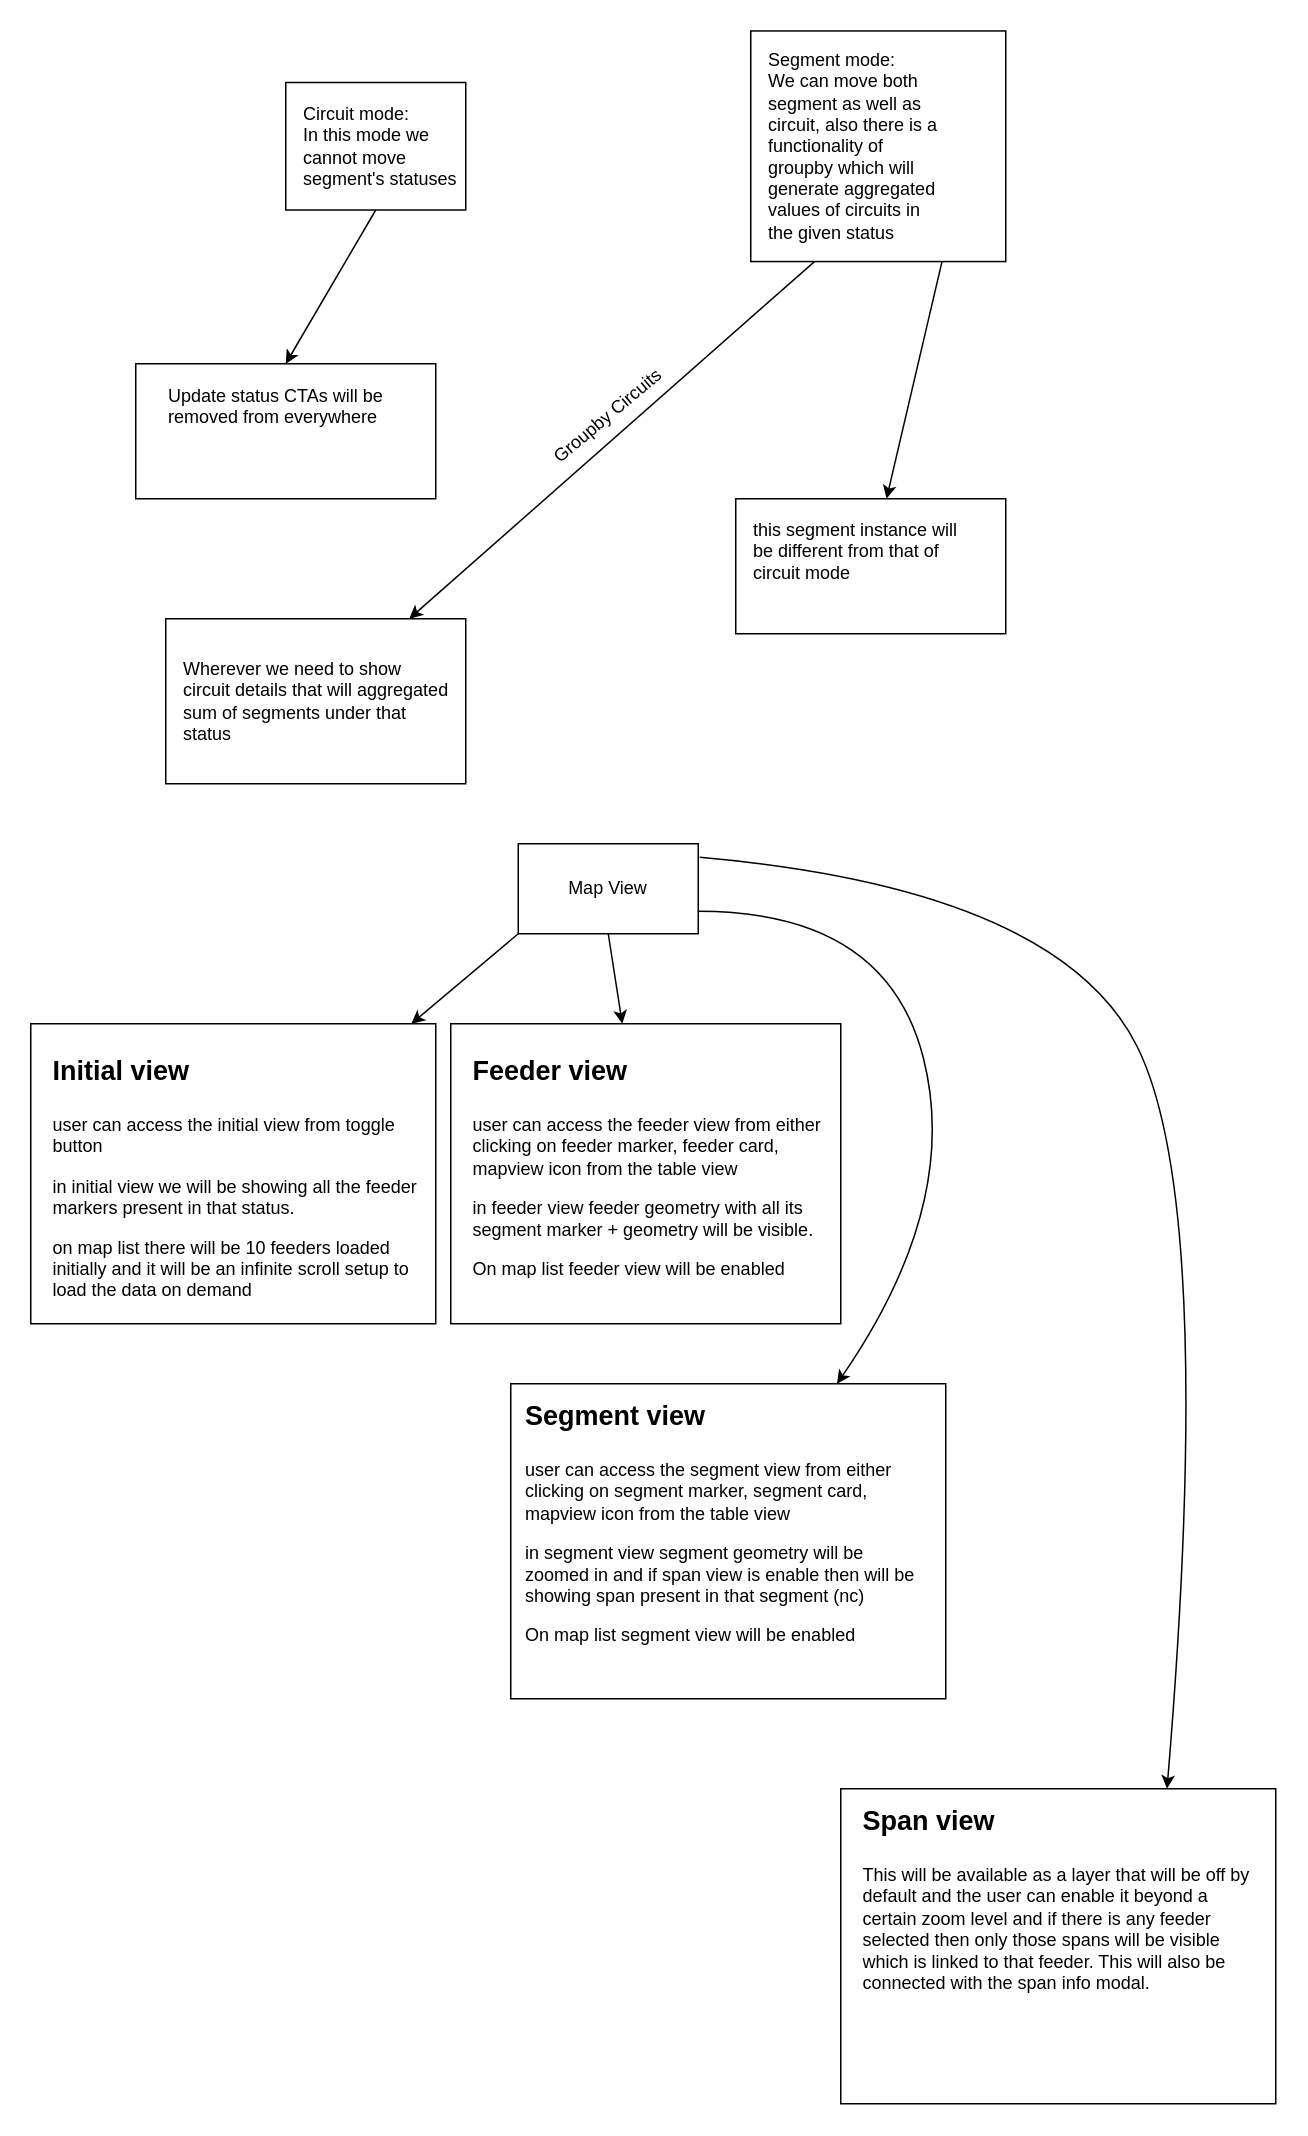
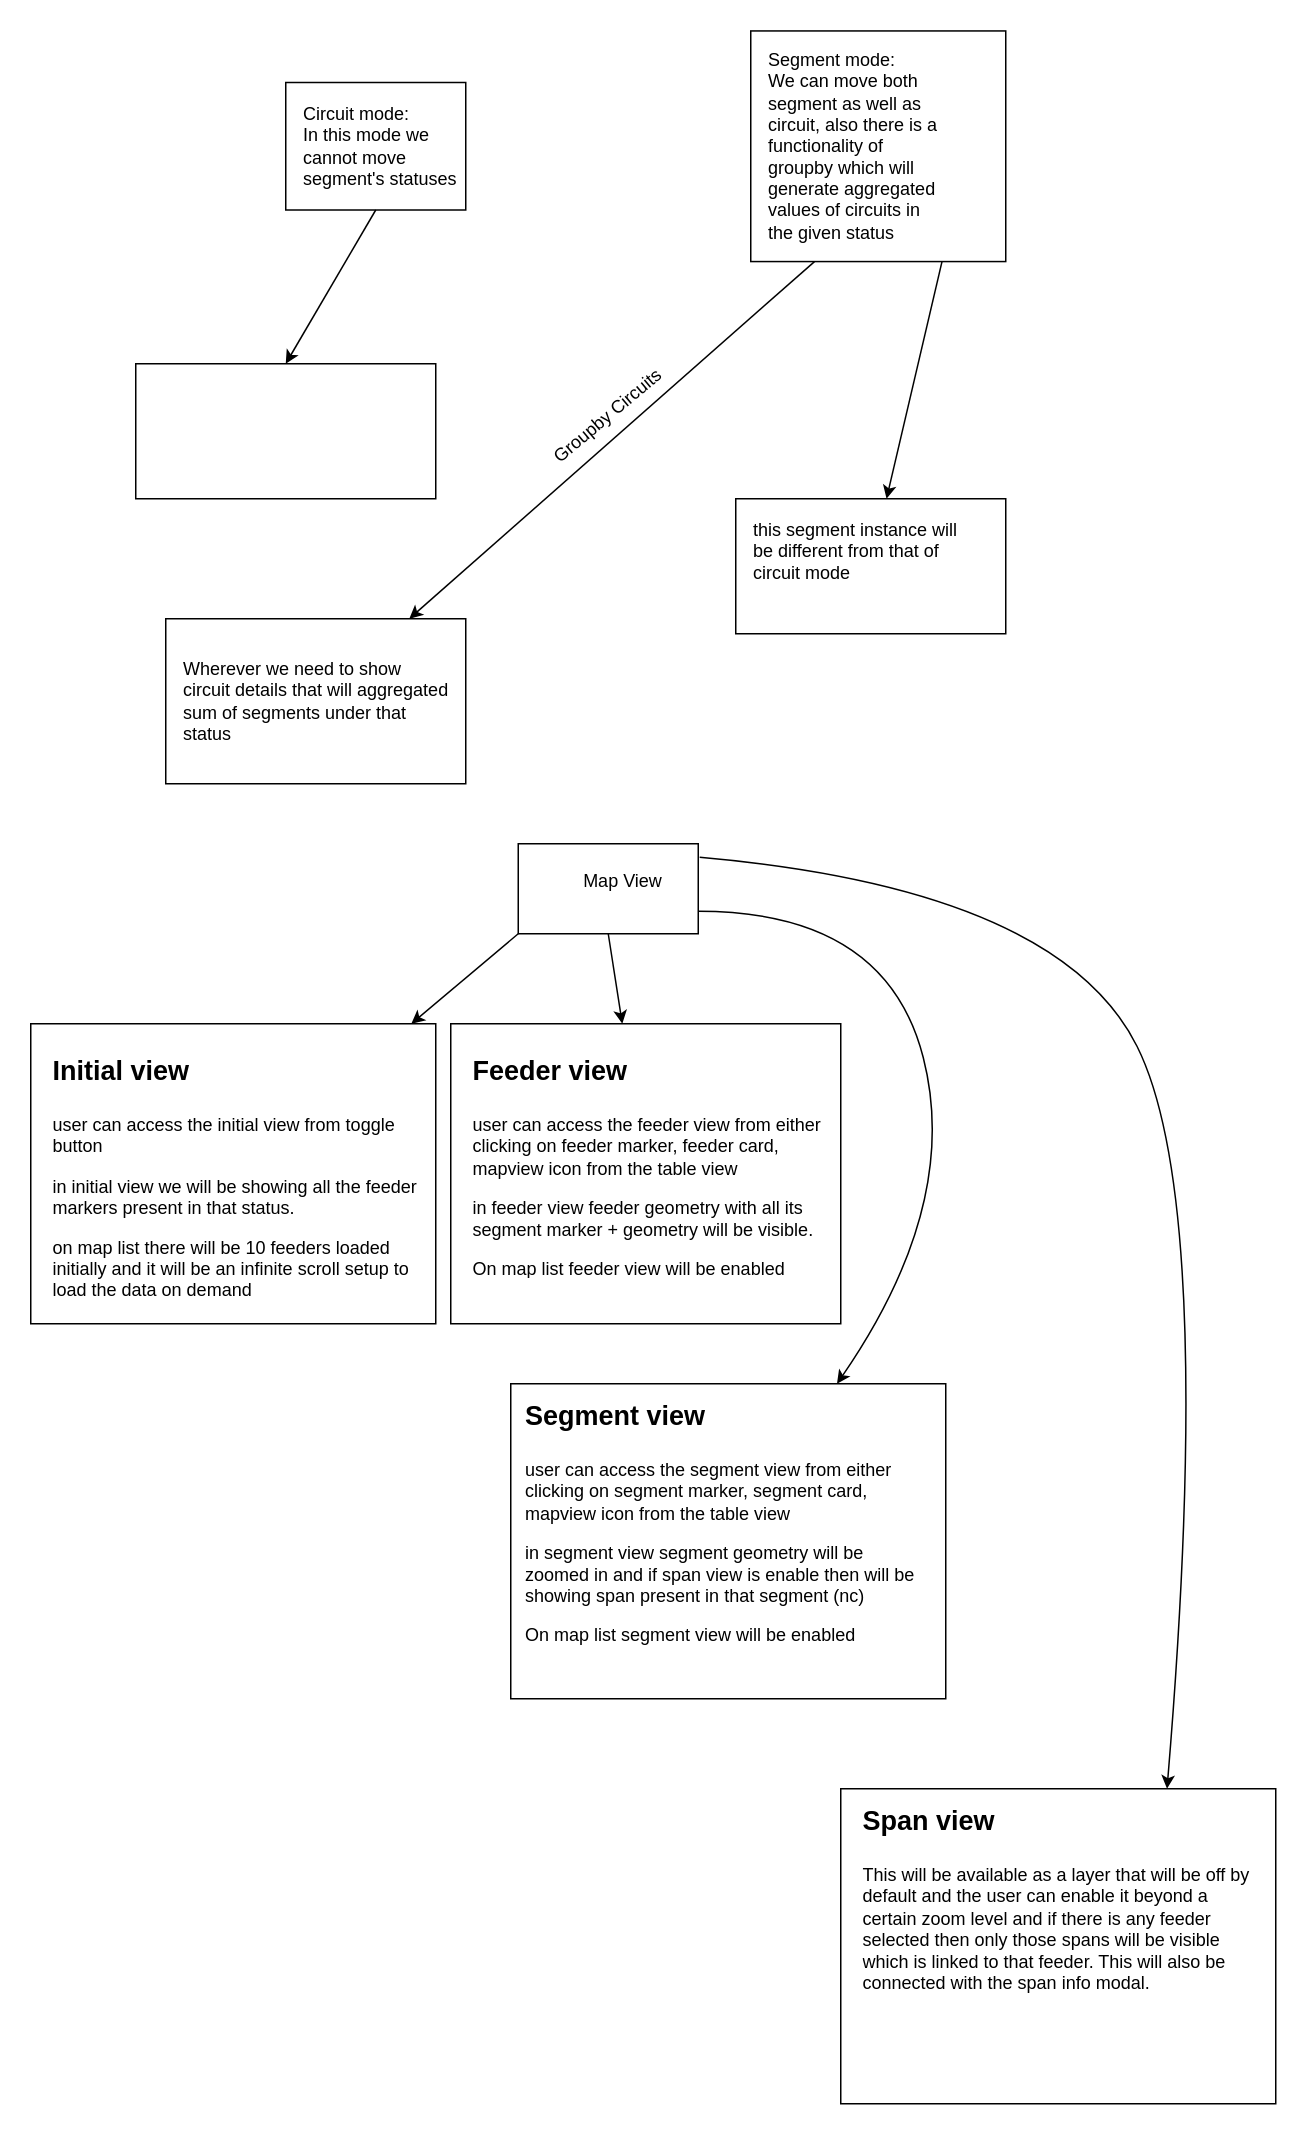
node "Update status CTAs will be removed from everywhere": removed
node "Map View": moved (608, 889) -> (623, 881)
